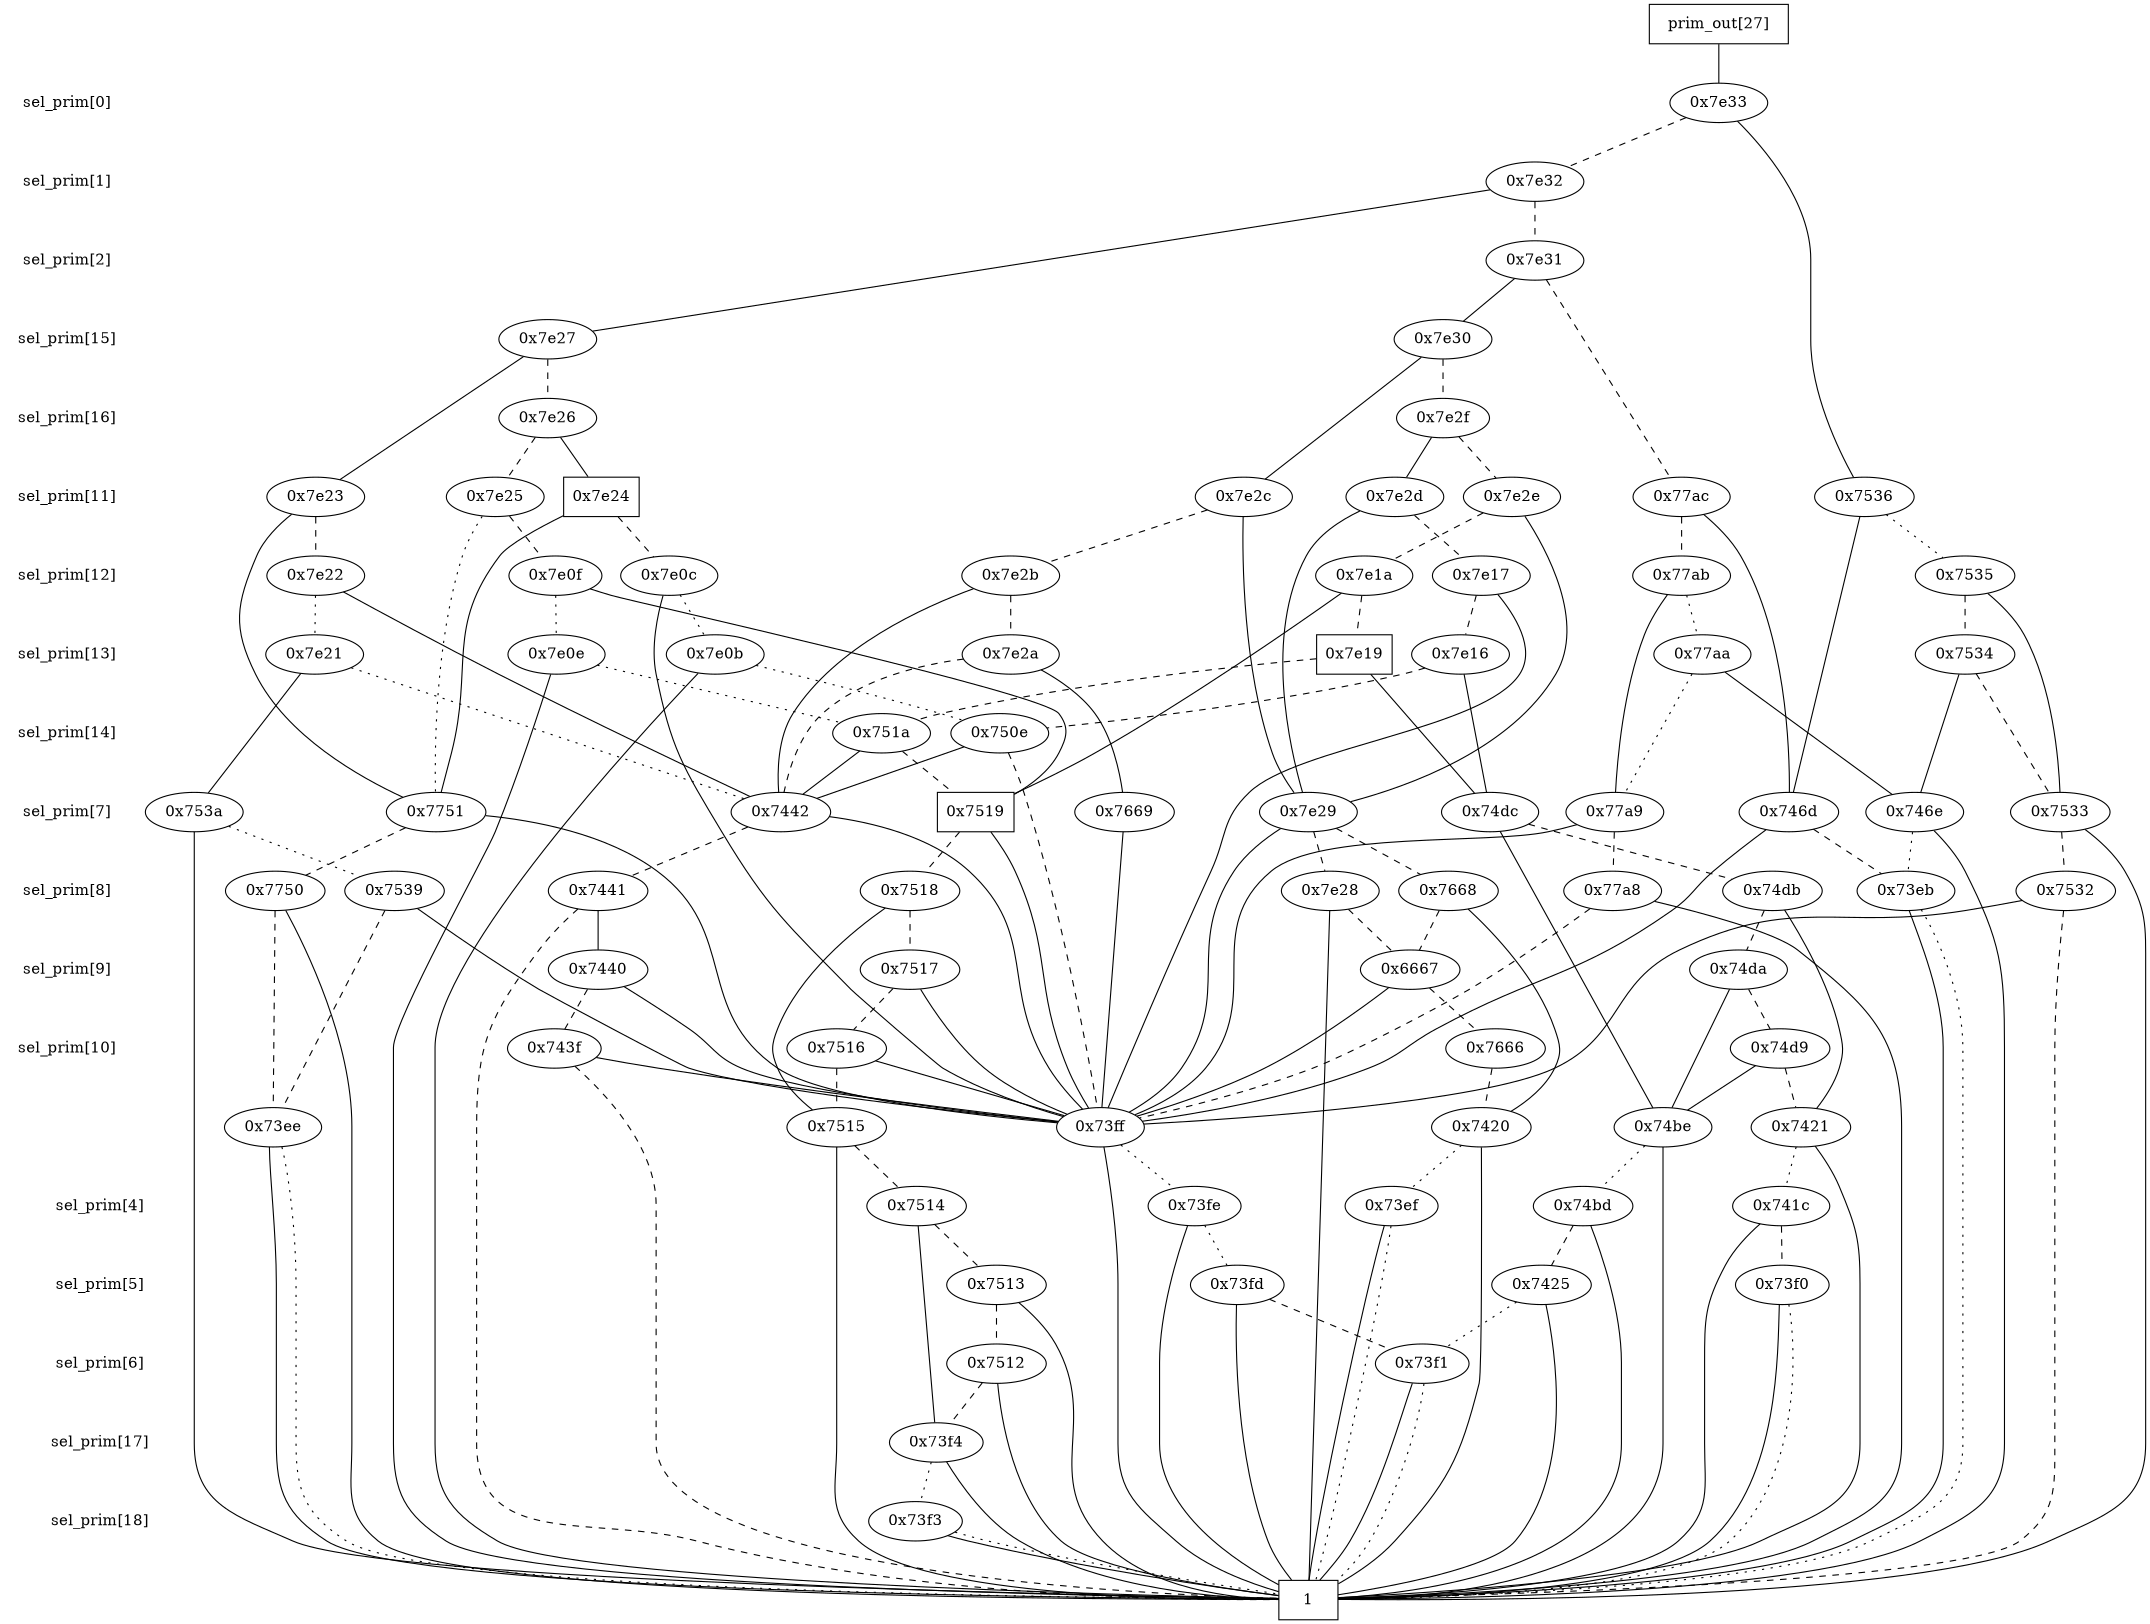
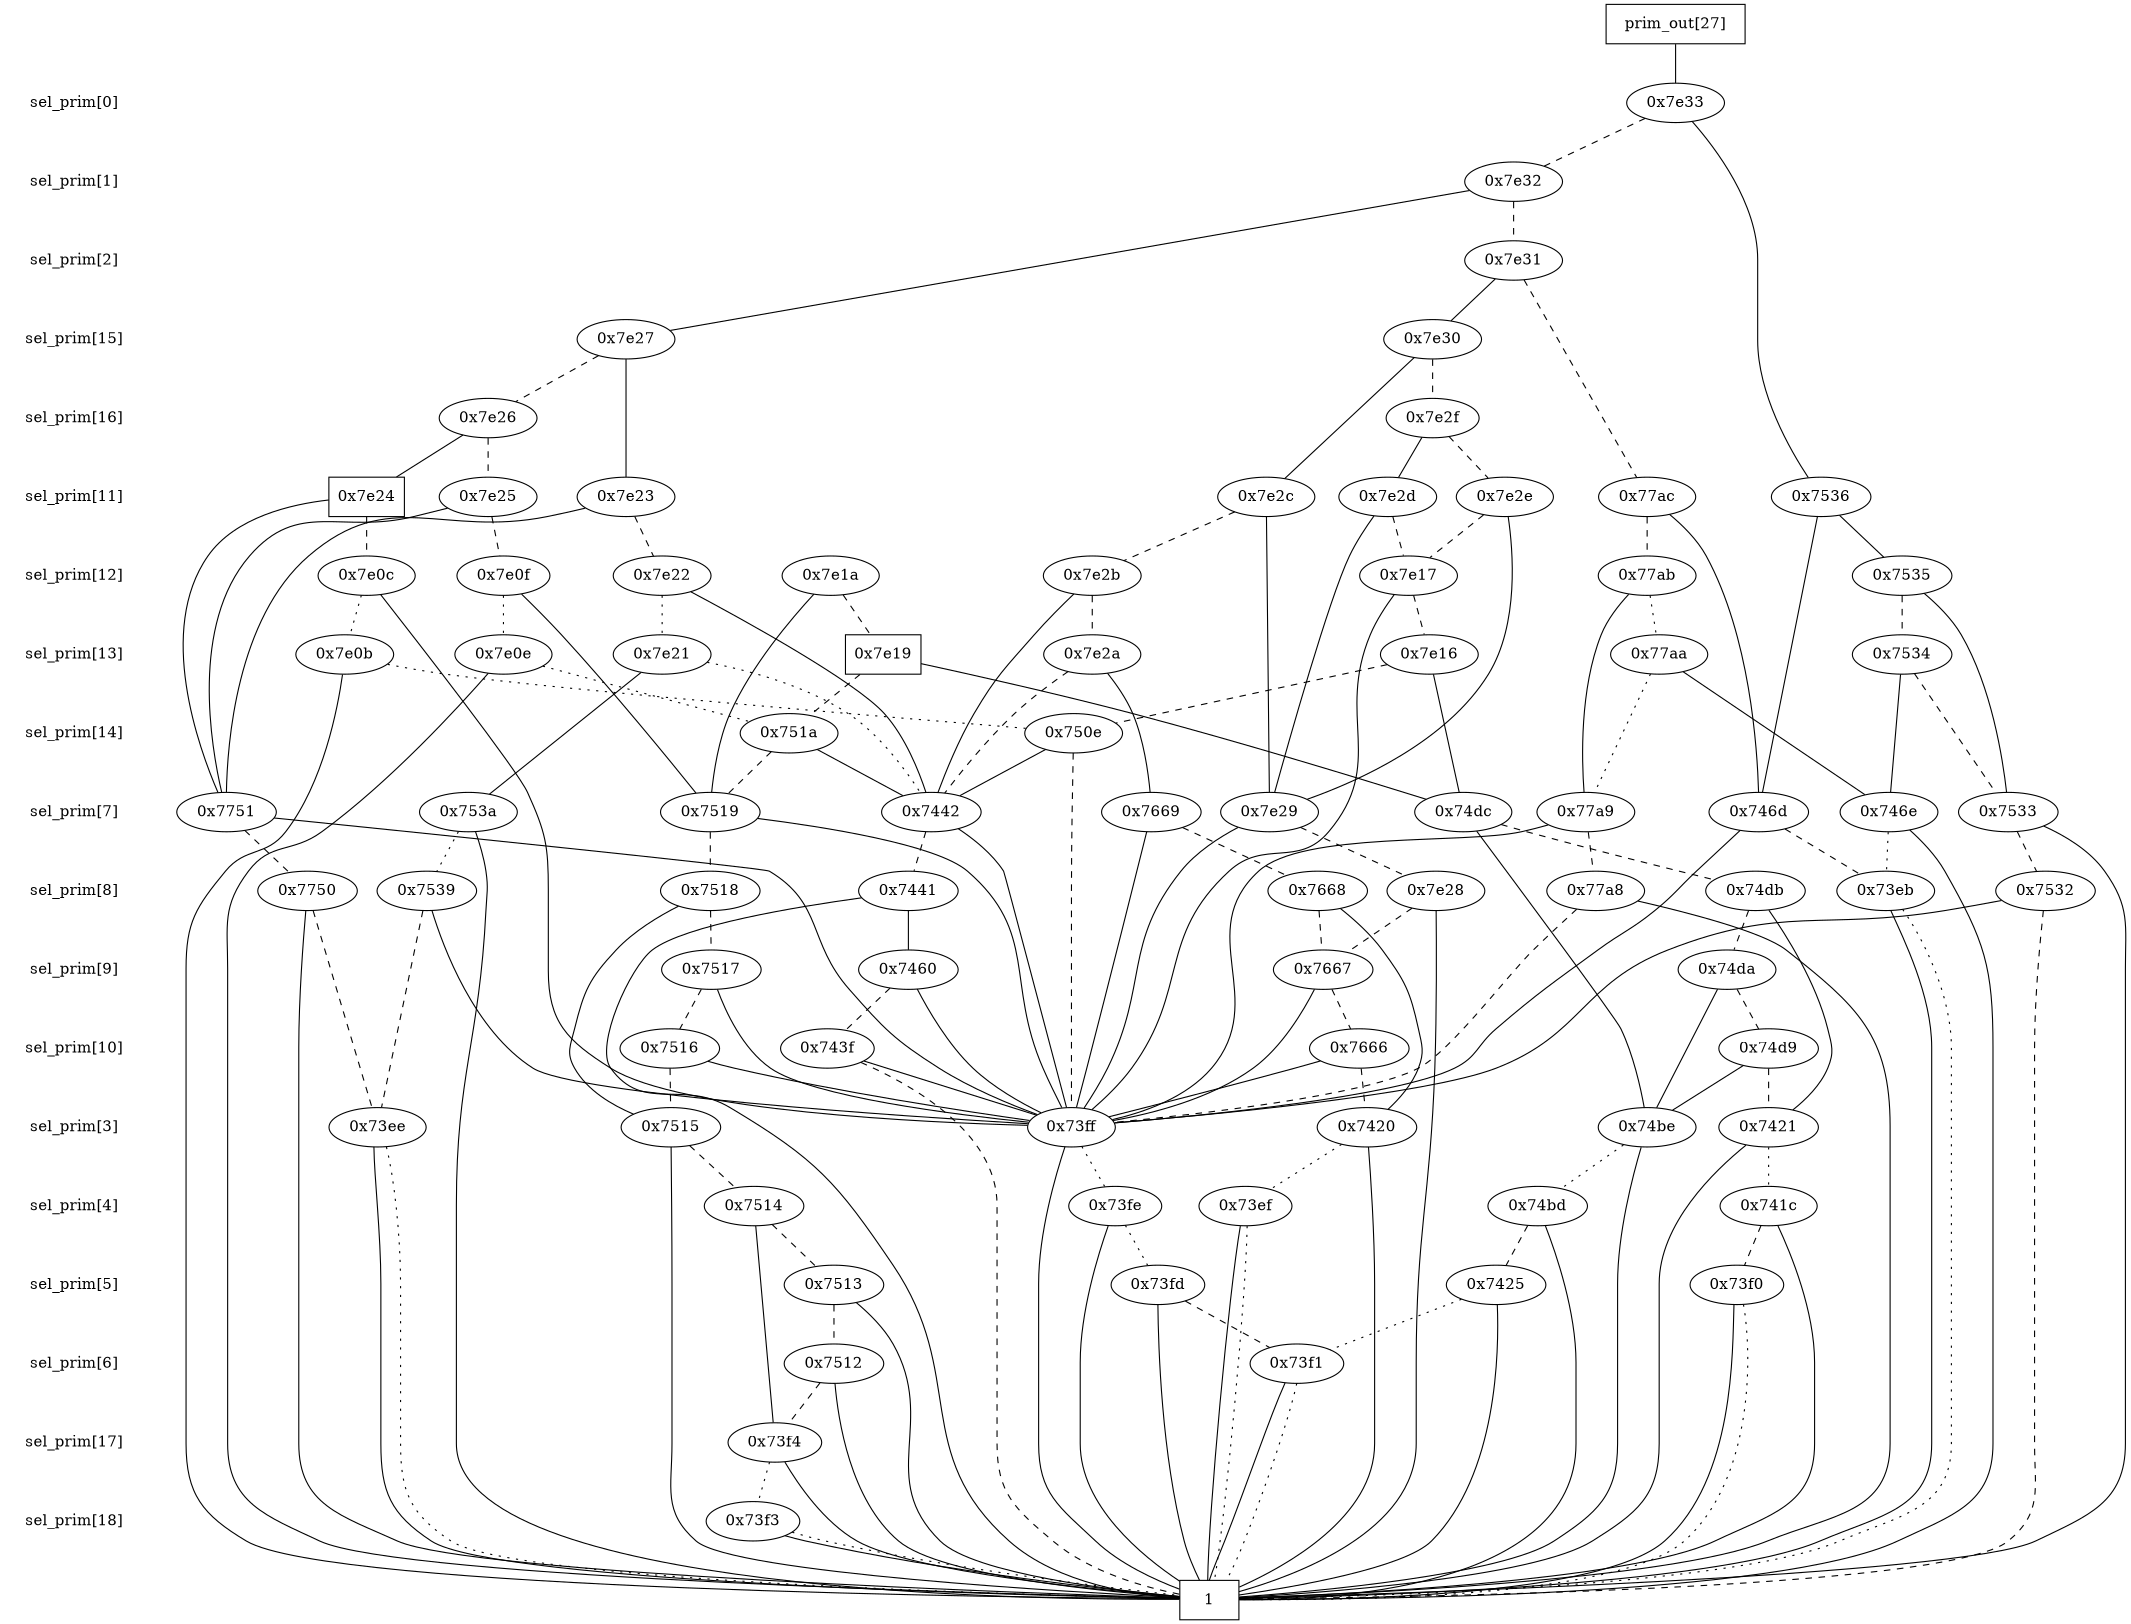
edge "0x7e2e" -- "0x7e1a": now "0x7e2e" -- "0x7e17"
edge "0x7536" -- "0x7535": style dotted -> solid
edge "0x7e25" -- "0x7751": style dotted -> solid
node "0x7519": shape box -> ellipse
edge "0x7e29" -- "0x7668": now "0x7669" -- "0x7668"
node "0x7440": label "0x7440" -> "0x7460"
node "0x6667": label "0x6667" -> "0x7667"
edge "0x7666" -- "0x73ff": added
node "sel_prim[3]": added
edge "0x7441" -- "1": style dashed -> solid
